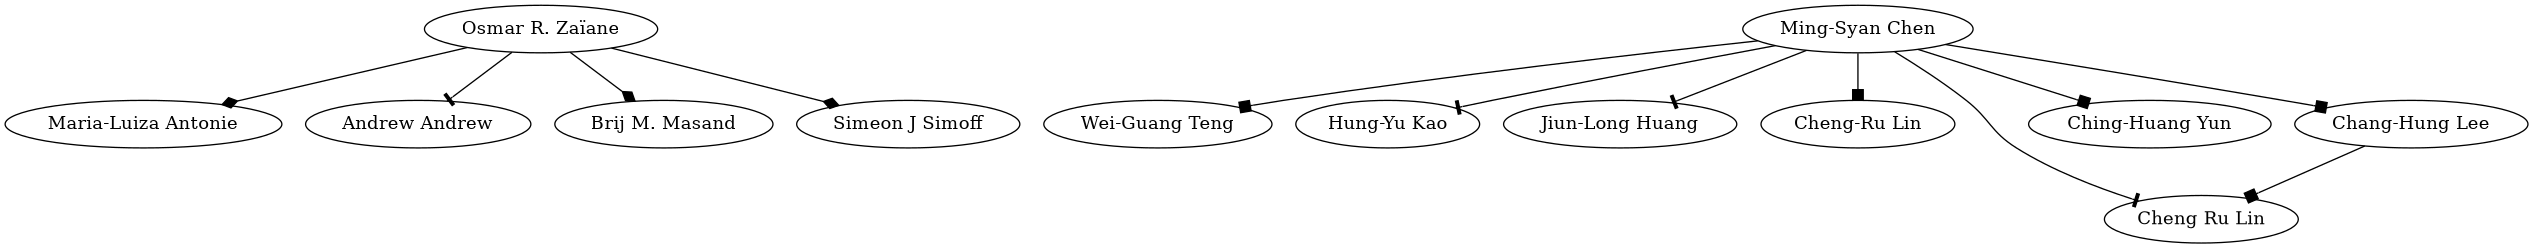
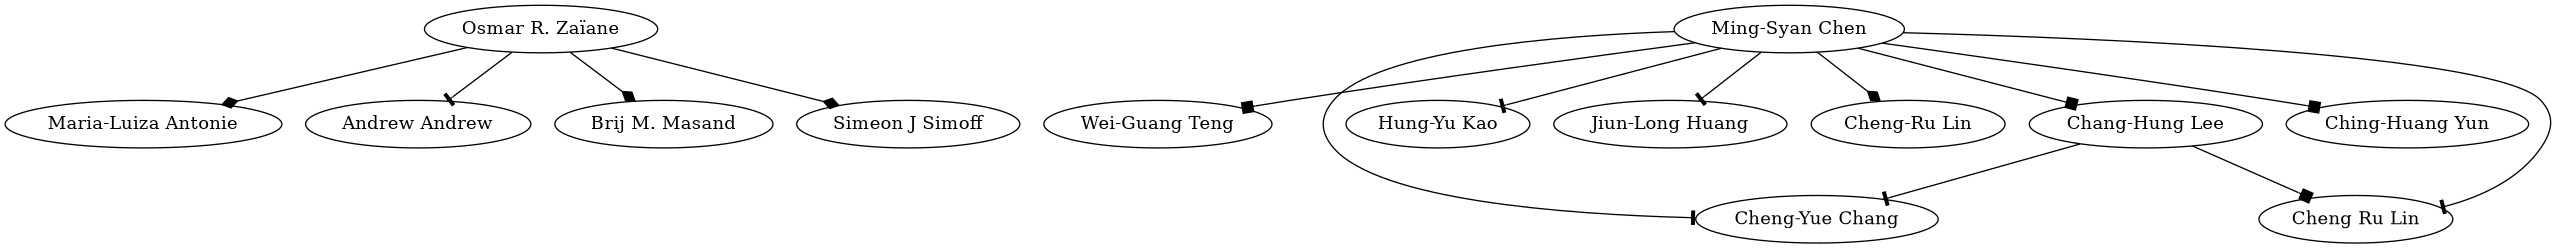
edge "Ming-Syan Chen" -> "Cheng-Ru Lin": arrowhead box -> diamond
node "Cheng-Yue Chang": added
